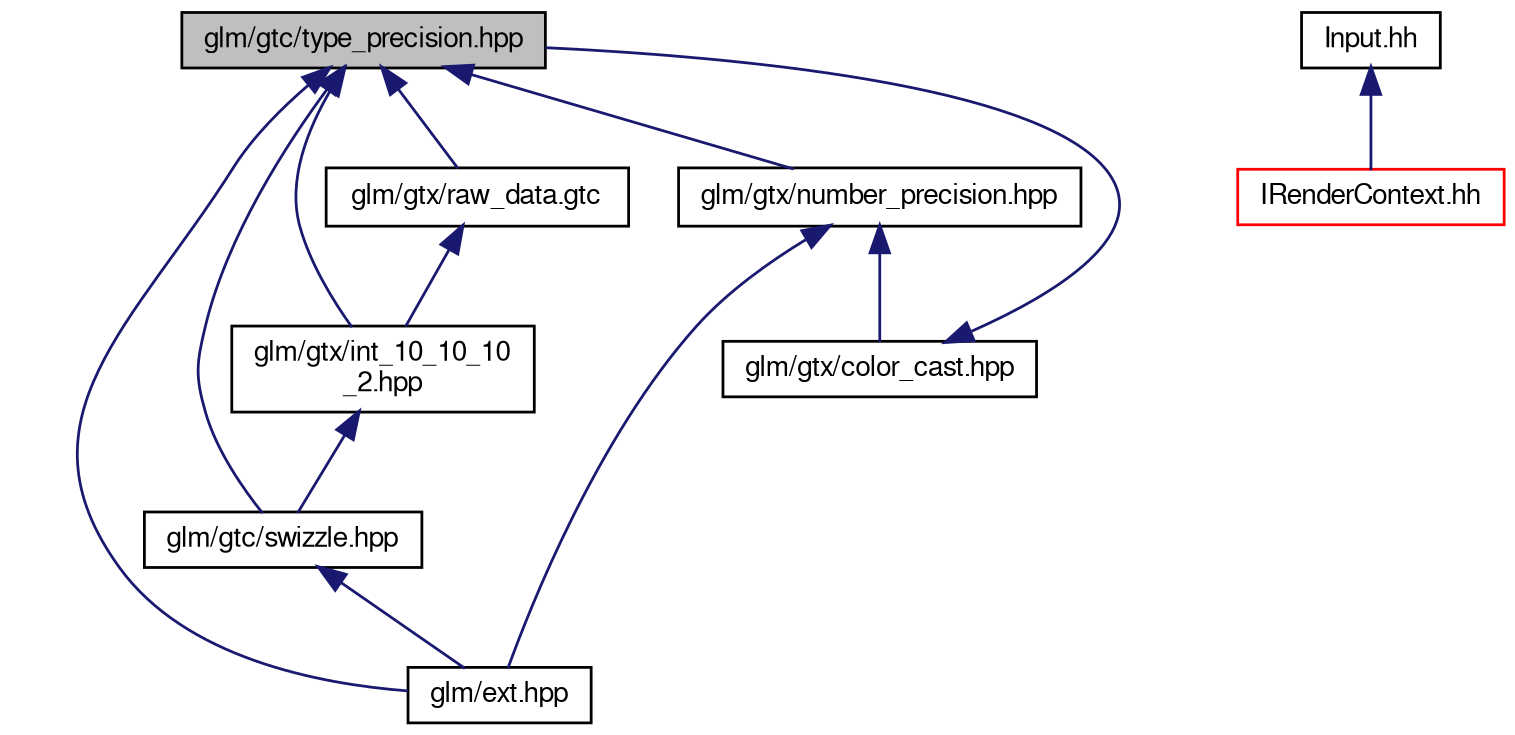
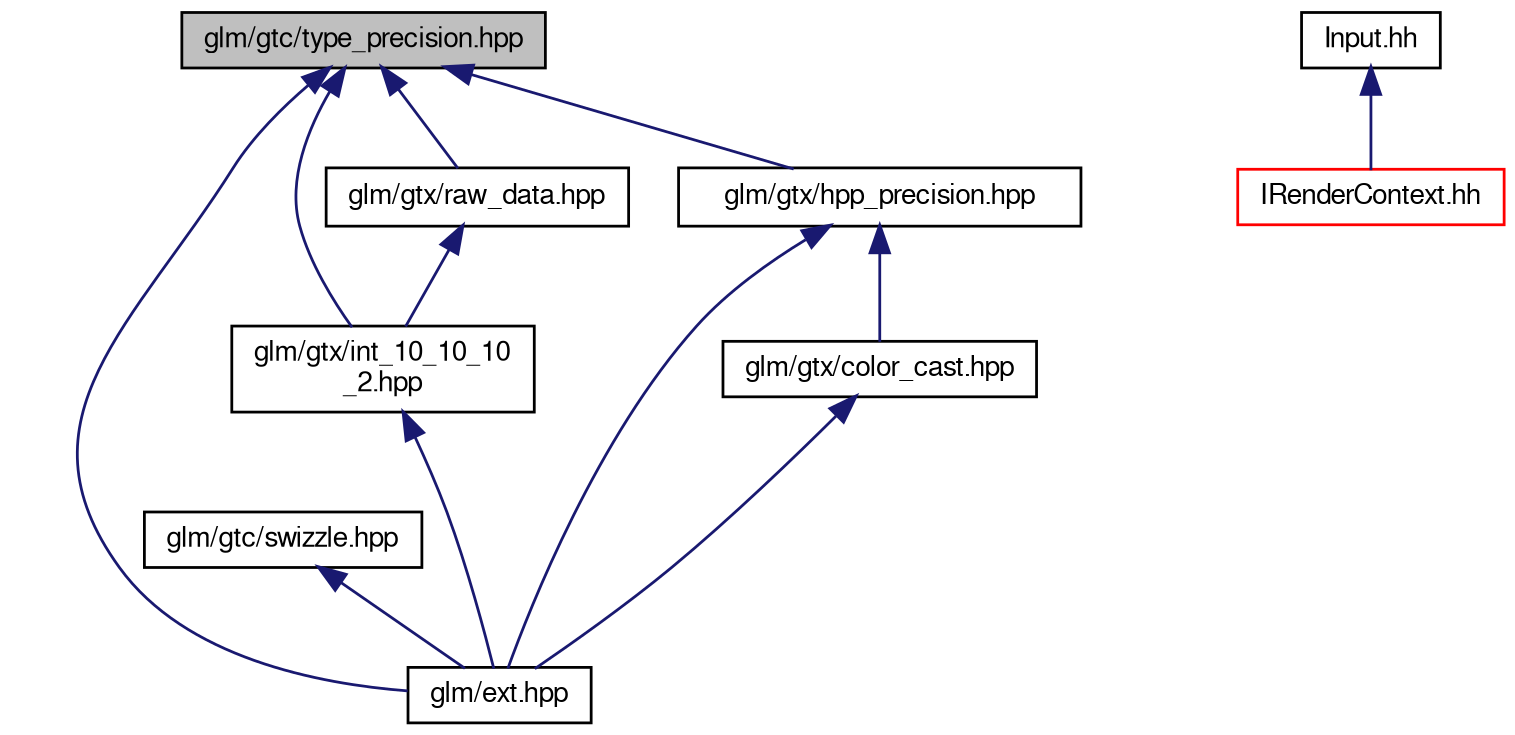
edge "glm/gtc/type_precision.hpp" -> "glm/gtx/color_cast.hpp": now "glm/ext.hpp" -> "glm/gtx/color_cast.hpp"
node "glm/gtx/raw_data.gtc": label "glm/gtx/raw_data.gtc" -> "glm/gtx/raw_data.hpp"
node "glm/gtx/number_precision.hpp": label "glm/gtx/number_precision.hpp" -> "glm/gtx/hpp_precision.hpp"
edge "glm/gtc/swizzle.hpp" -> "glm/gtc/type_precision.hpp": removed
edge "glm/gtc/swizzle.hpp" -> "glm/gtx/int_10_10_10 _2.hpp": now "glm/ext.hpp" -> "glm/gtx/int_10_10_10 _2.hpp"
